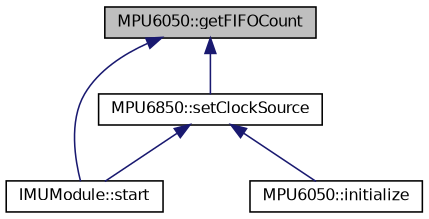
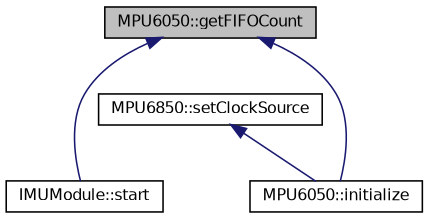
edge "MPU6850::setClockSource" -> "MPU6050::getFIFOCount": now "MPU6050::initialize" -> "MPU6050::getFIFOCount"
edge "IMUModule::start" -> "MPU6850::setClockSource": removed
